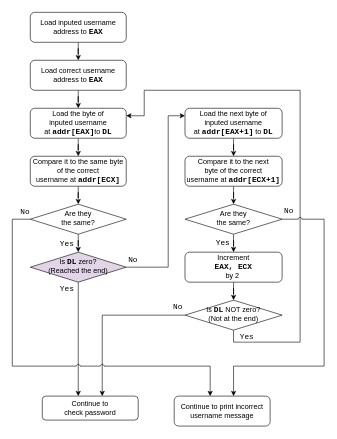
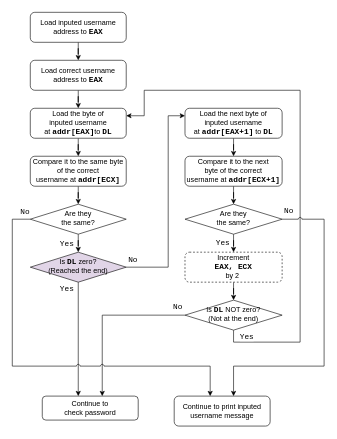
node "Increment EAX, ECX by 2": style solid -> dashed
node "Continue to print incorrect username message": label "Continue to print incorrect username message" -> "Continue to print inputed username message"
